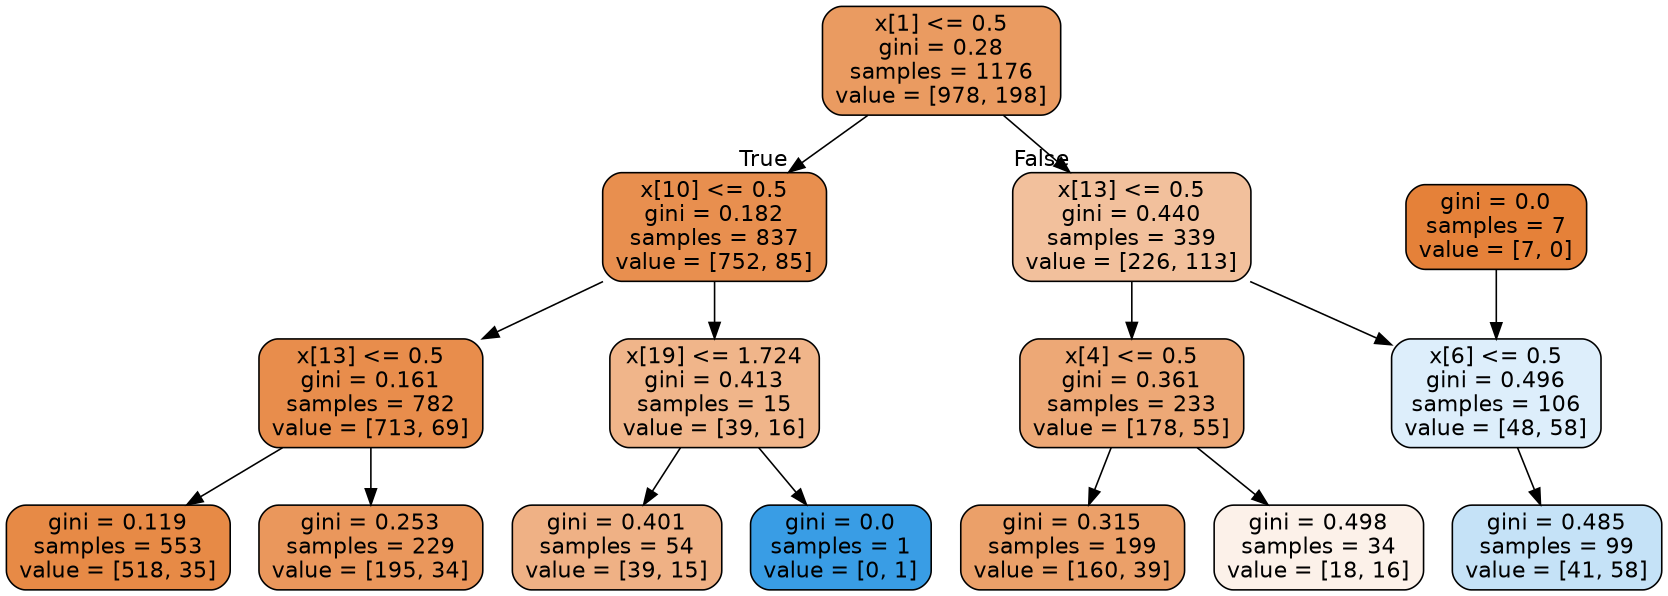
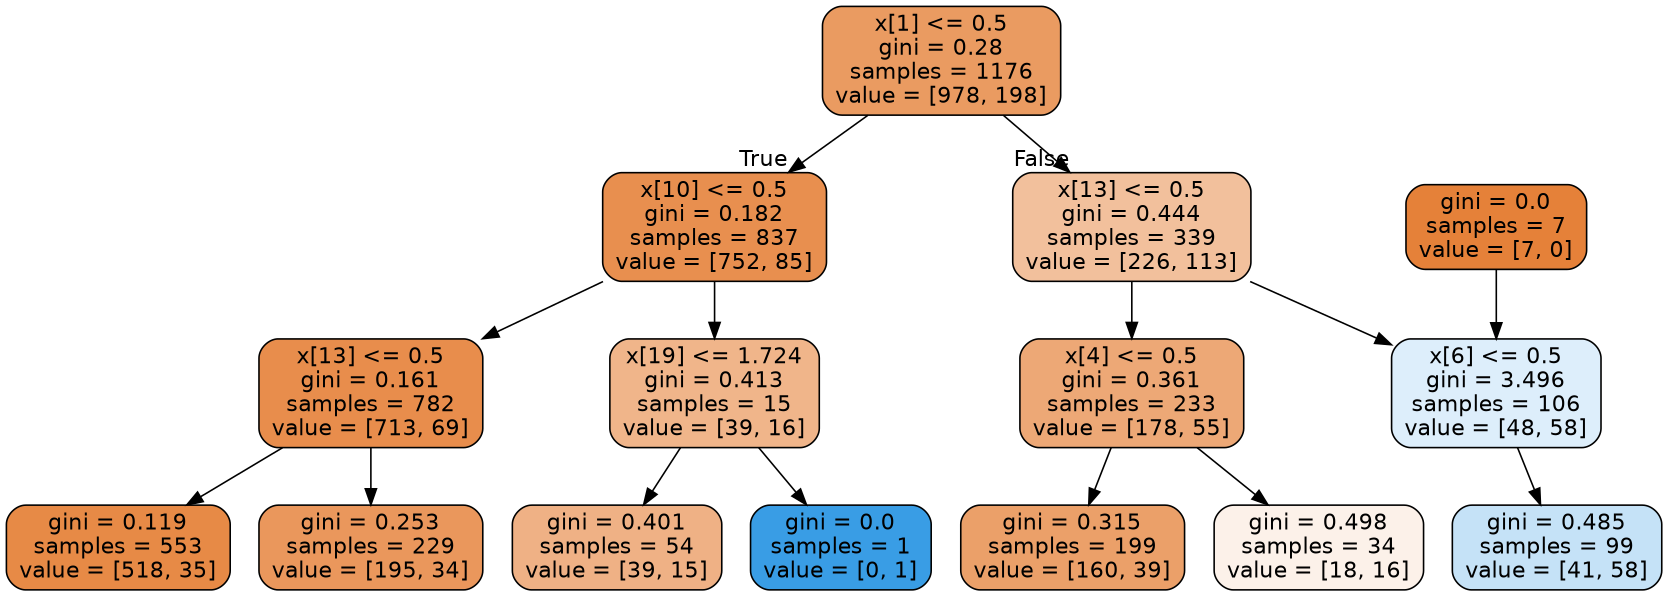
node "x[13] <= 0.5 gini = 0.440 samples = 339 value = [226, 113]": label "x[13] <= 0.5 gini = 0.440 samples = 339 value = [226, 113]" -> "x[13] <= 0.5 gini = 0.444 samples = 339 value = [226, 113]"
node "x[6] <= 0.5 gini = 0.496 samples = 106 value = [48, 58]": label "x[6] <= 0.5 gini = 0.496 samples = 106 value = [48, 58]" -> "x[6] <= 0.5 gini = 3.496 samples = 106 value = [48, 58]"
